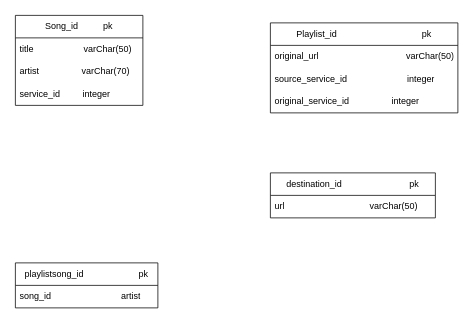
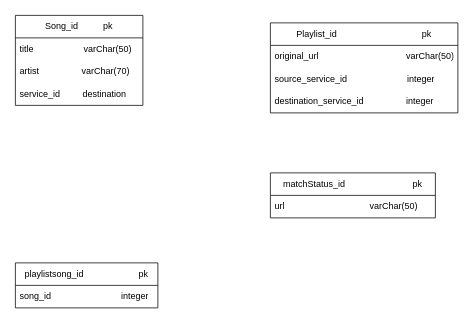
node "service_id integer": label "service_id integer" -> "service_id destination"
node "original_service_id integer": label "original_service_id integer" -> "destination_service_id integer"
node "destination_id pk": label "destination_id pk" -> "matchStatus_id pk"
node "song_id artist": label "song_id artist" -> "song_id integer"
